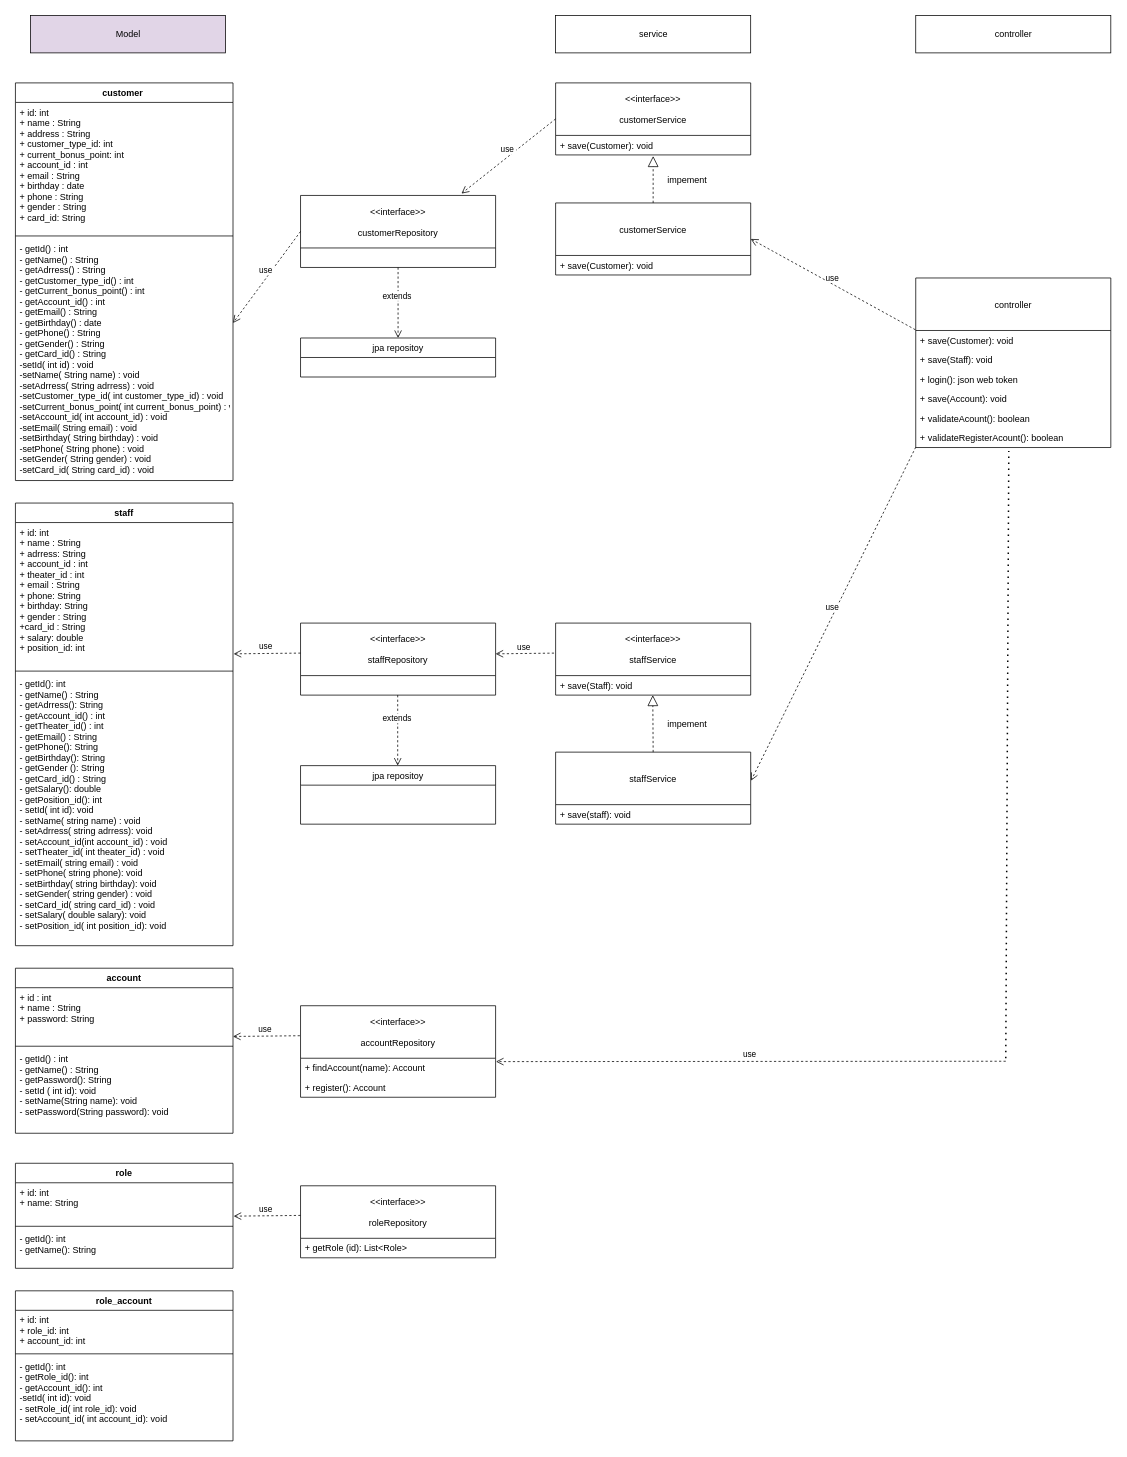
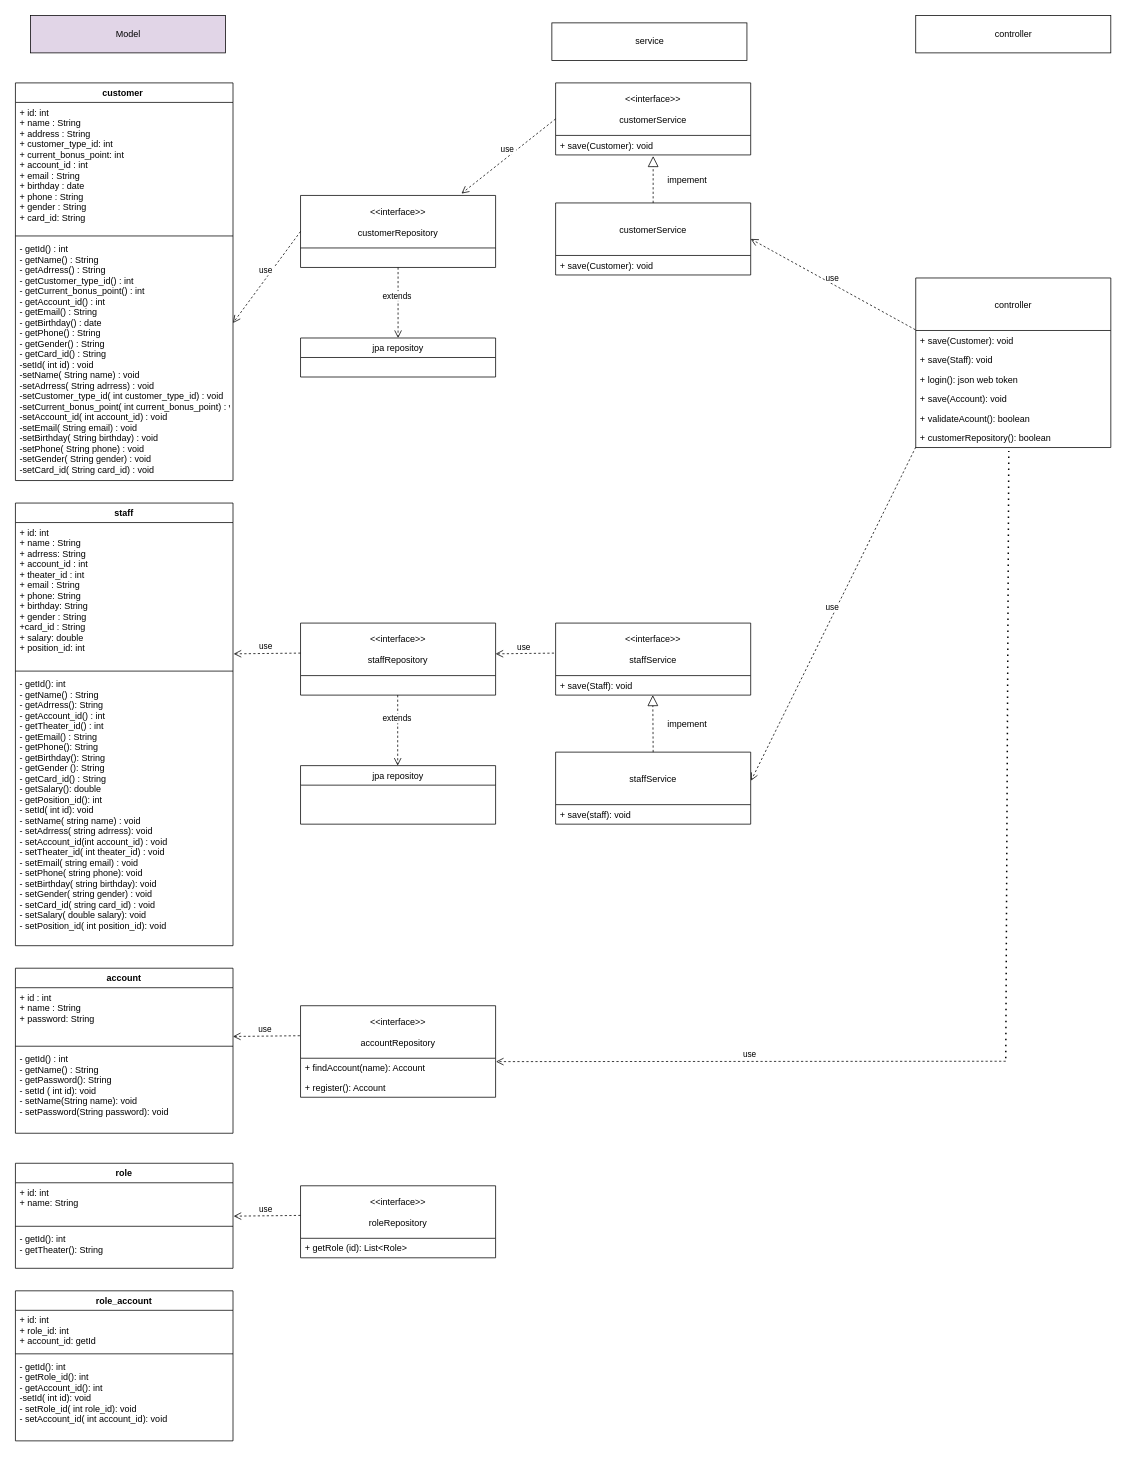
node "service": moved (653, 34) -> (649, 42)
node "+ validateRegisterAcount(): boolean": label "+ validateRegisterAcount(): boolean" -> "+ customerRepository(): boolean"
node "- getId(): int - getName(): String": label "- getId(): int - getName(): String" -> "- getId(): int - getTheater(): String"
node "+ id: int + role_id: int + account_id: int": label "+ id: int + role_id: int + account_id: int" -> "+ id: int + role_id: int + account_id: getId"
